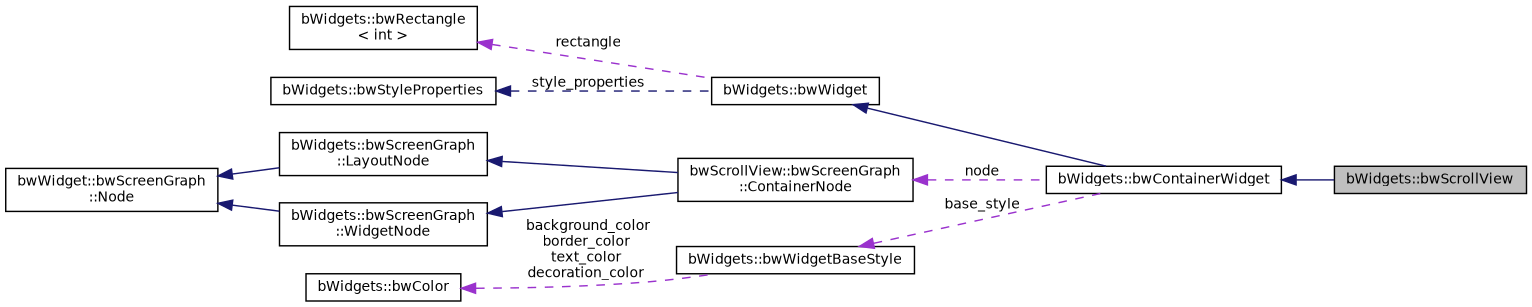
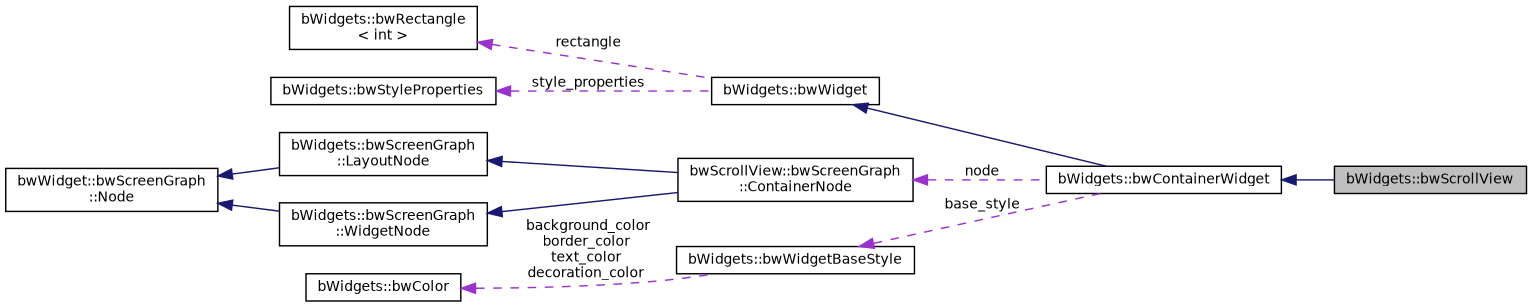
edge "bWidgets::bwWidget" -> "bWidgets::bwStyleProperties": color midnightblue -> darkorchid3
